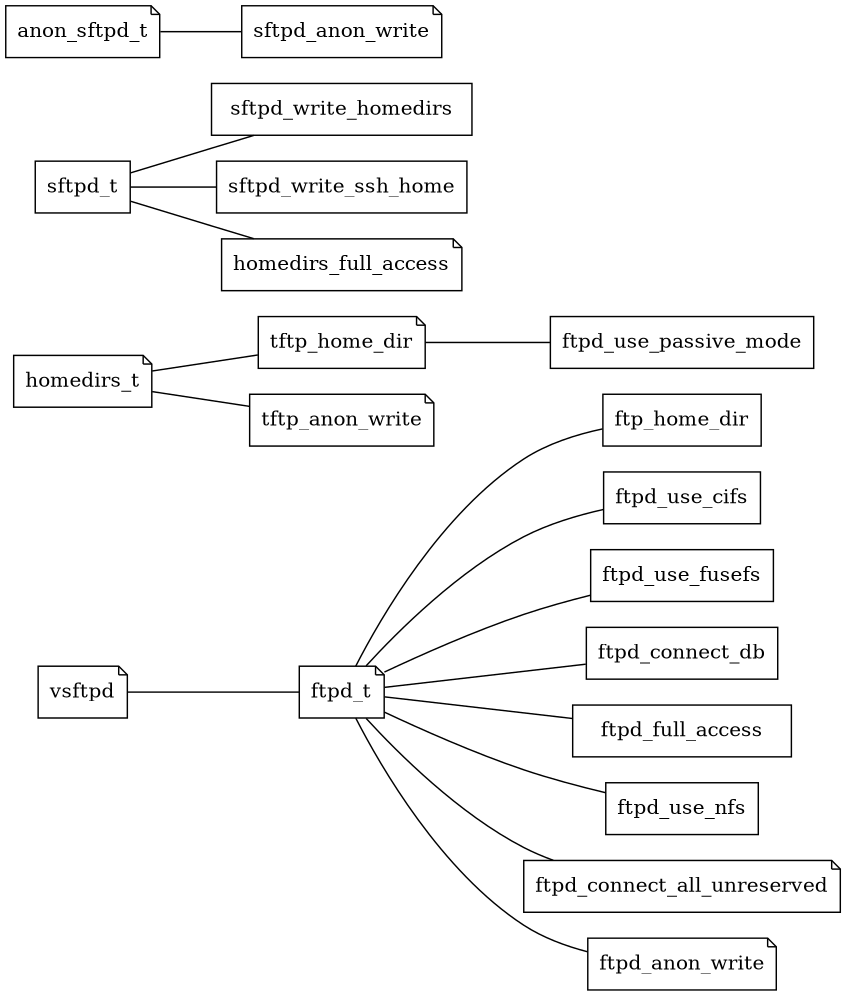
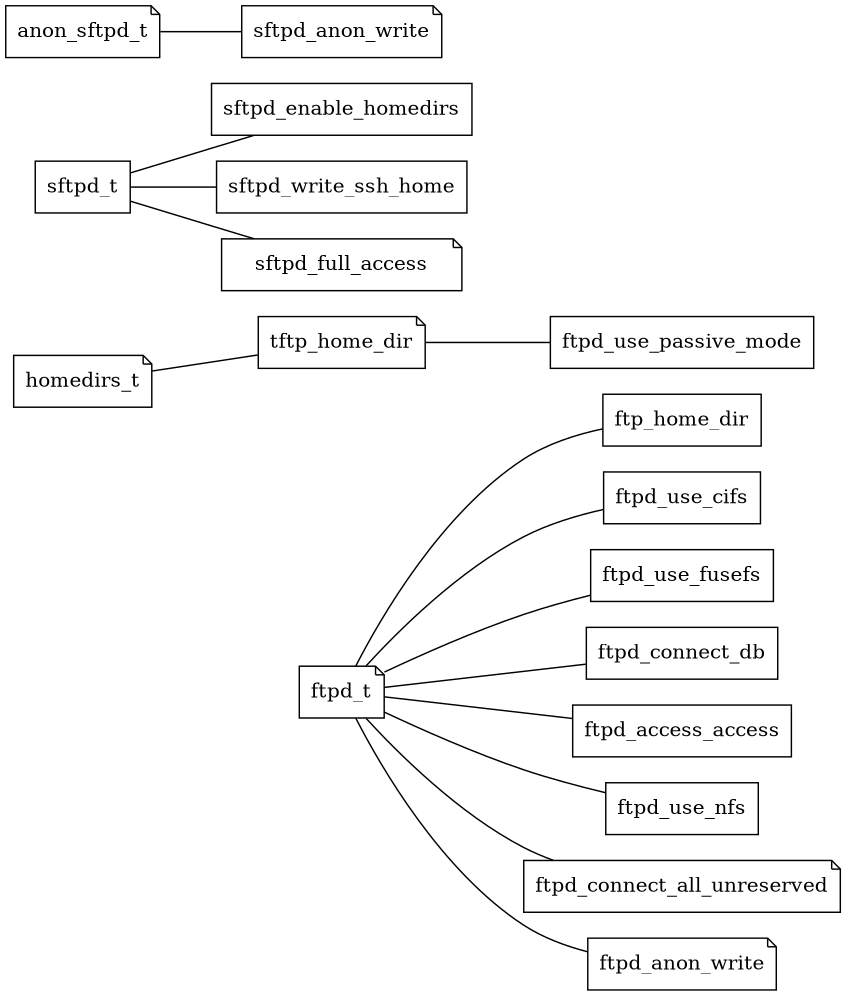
node "sftpd_write_homedirs": label "sftpd_write_homedirs" -> "sftpd_enable_homedirs"
node "homedirs_full_access": label "homedirs_full_access" -> "sftpd_full_access"
node "tftp_anon_write": removed
node "vsftpd": removed
node "ftpd_full_access": label "ftpd_full_access" -> "ftpd_access_access"
